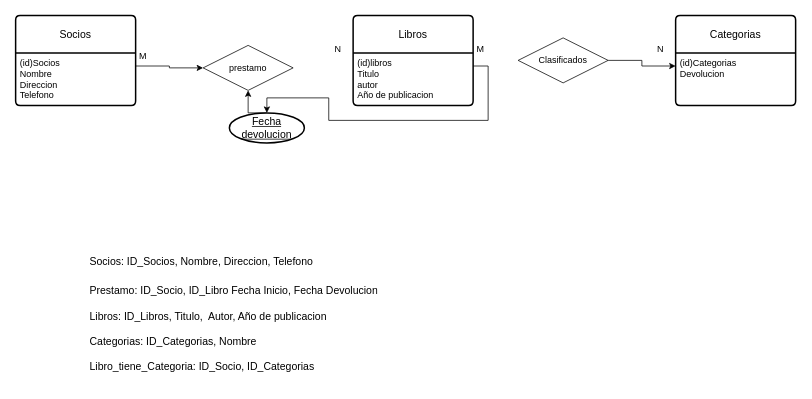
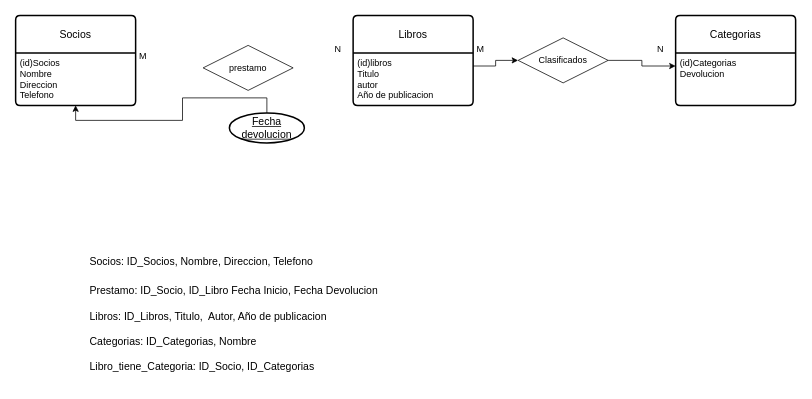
edge "(id)Socios Nombre Direccion Telefono" -> "prestamo": removed
edge "Fecha devolucion" -> "prestamo": now "Fecha devolucion" -> "(id)Socios Nombre Direccion Telefono"
edge "(id)libros Titulo autor Año de publicacion" -> "Fecha devolucion": now "(id)libros Titulo autor Año de publicacion" -> "Clasificados"
